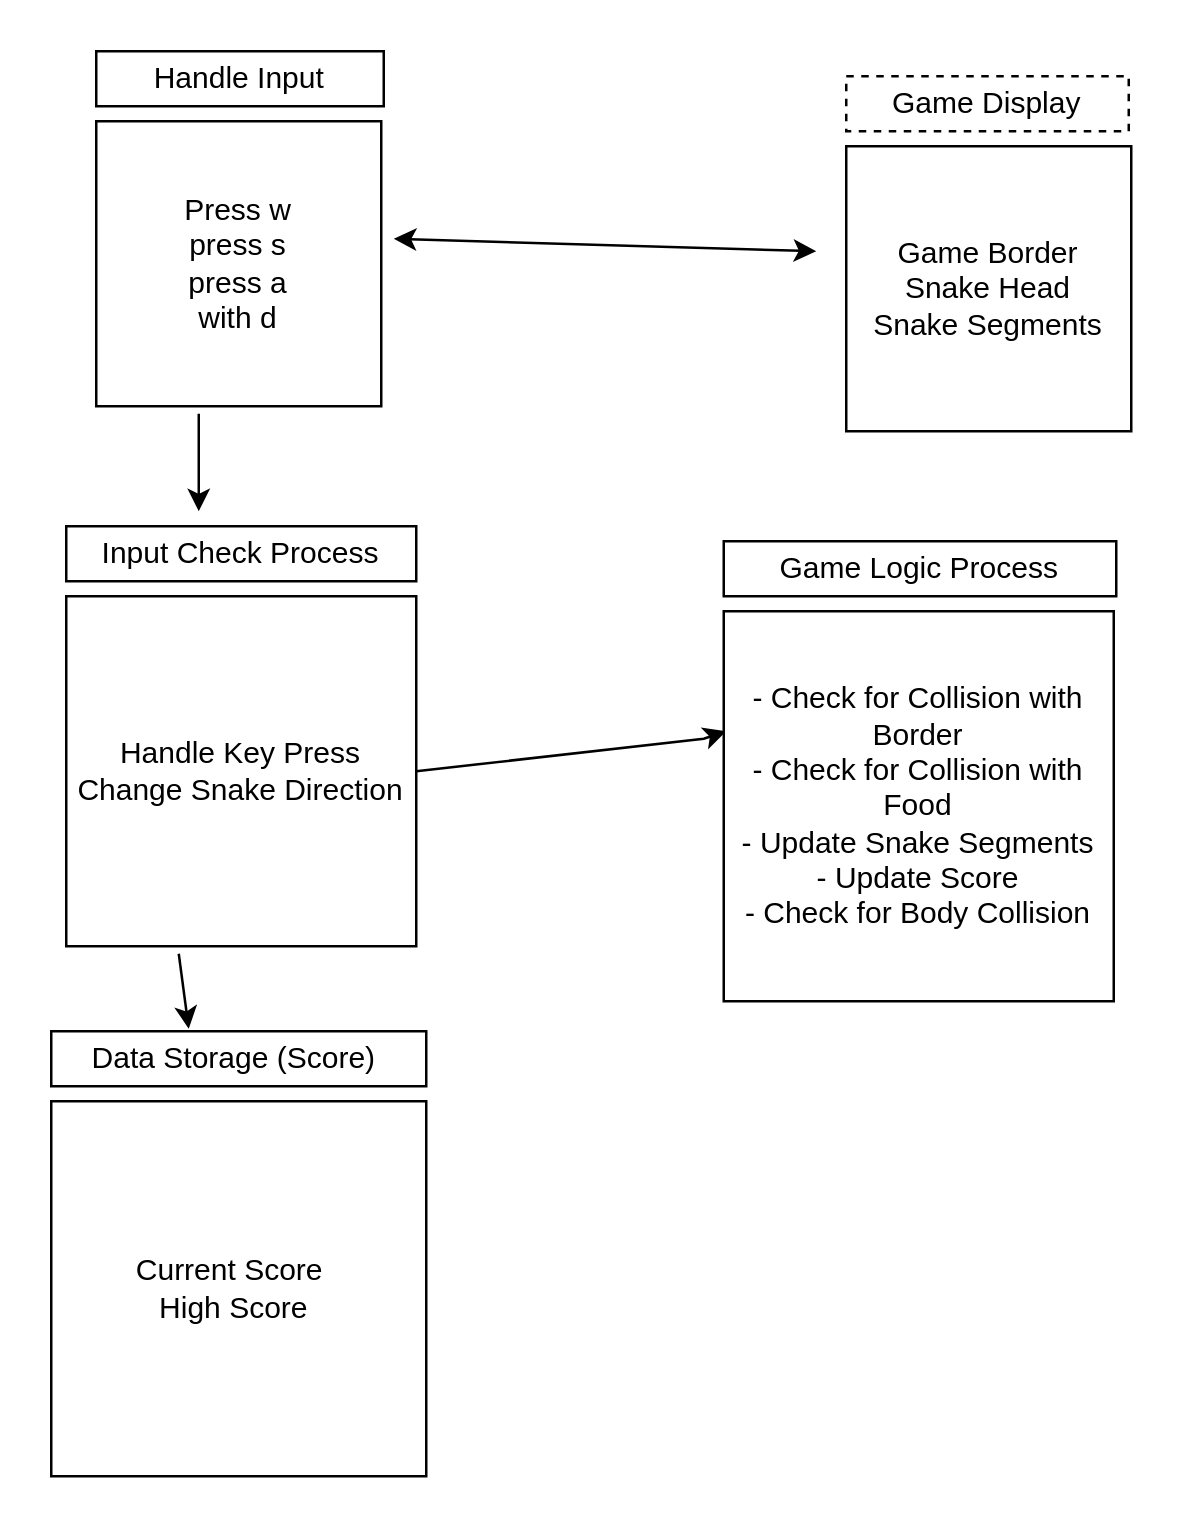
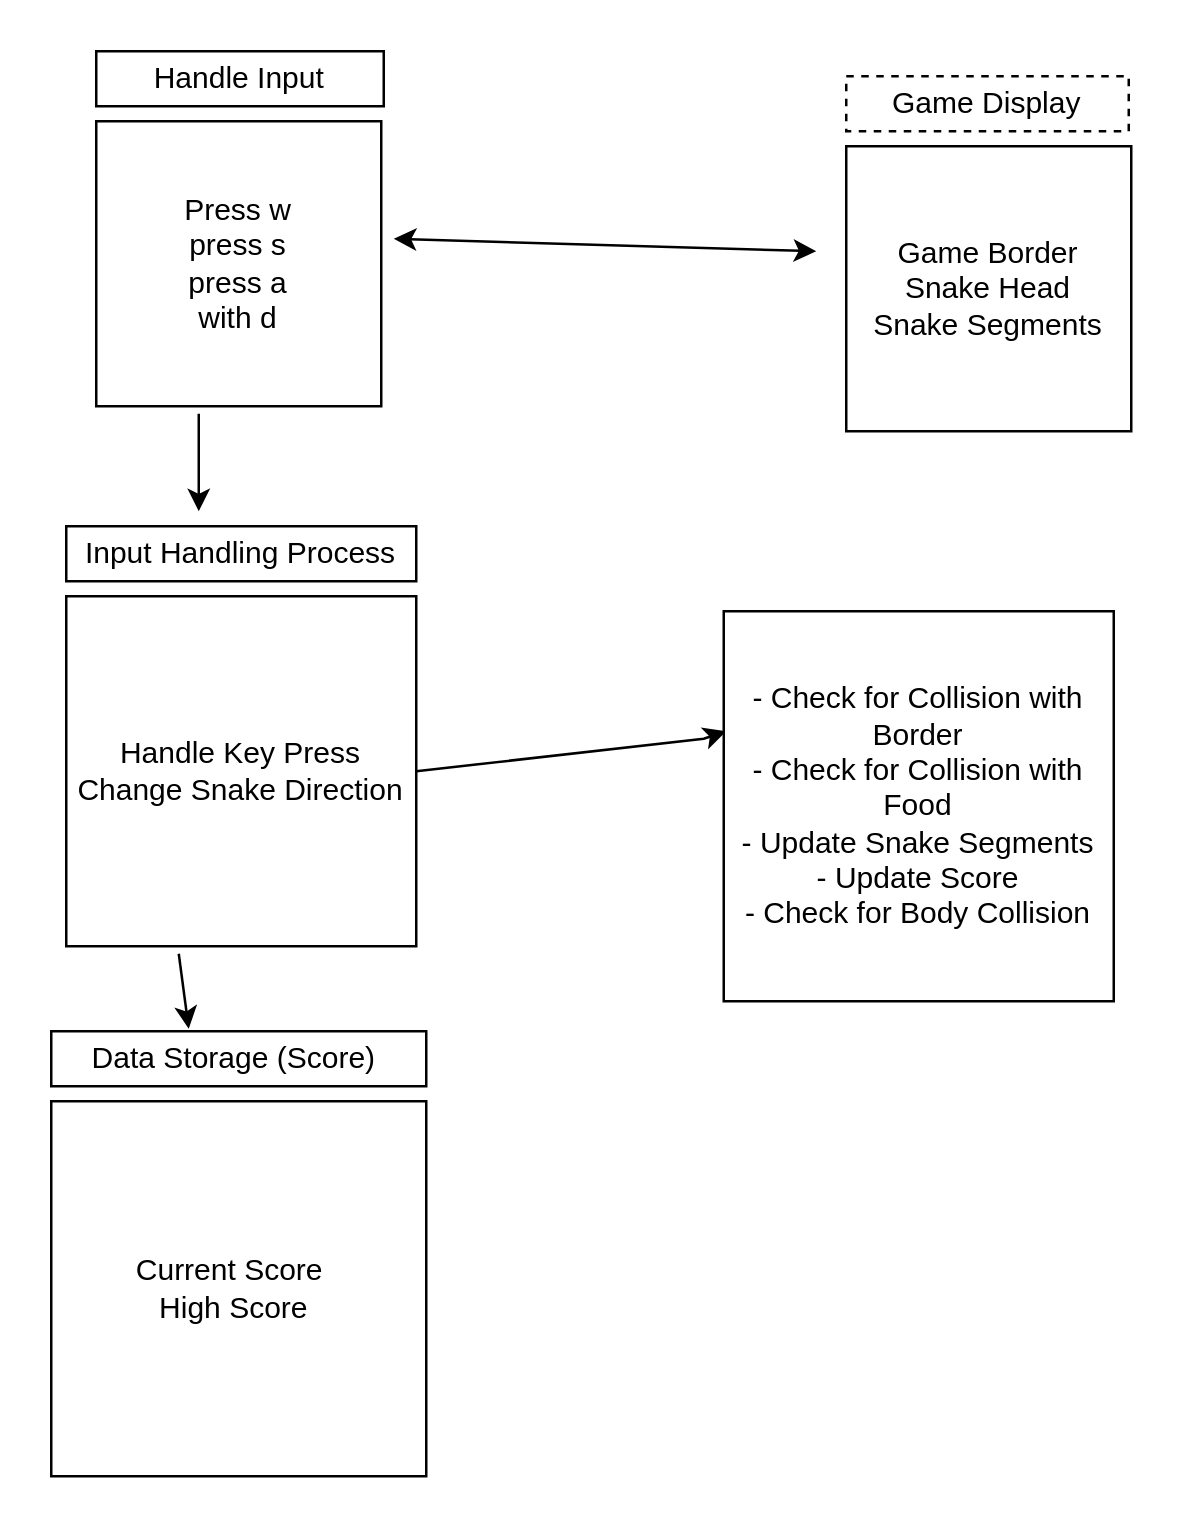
node "Input Check Process": label "Input Check Process" -> "Input Handling Process"
node "Game Logic Process": removed
